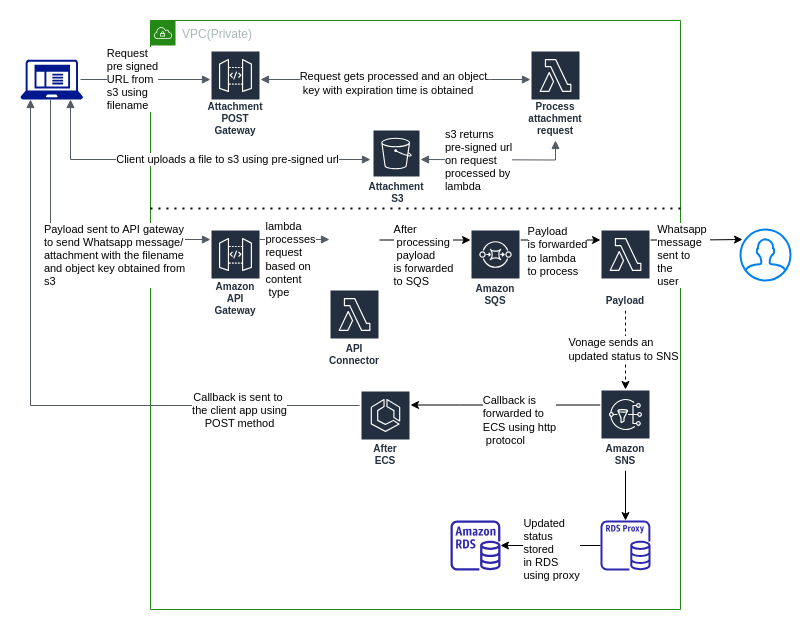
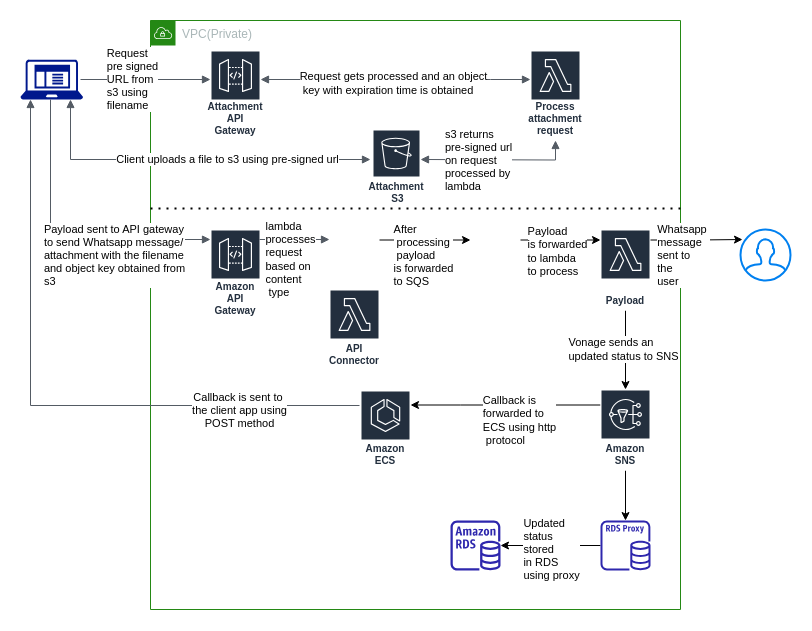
node "Attachment POST Gateway": label "Attachment POST Gateway" -> "Attachment API Gateway"
node "Amazon SQS": removed
edge "Payload" -> "Amazon SNS": style dashed -> solid
node "After ECS": label "After ECS" -> "Amazon ECS"
